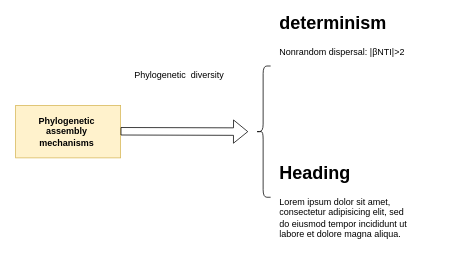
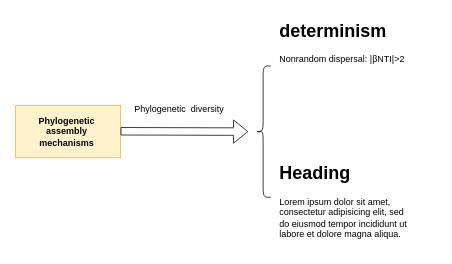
node "determinismNonrandom dispersal: |βNTI|>2": moved (357, 53) -> (357, 60)
node "Phylogenetic diversity": moved (180, 75) -> (180, 109)
